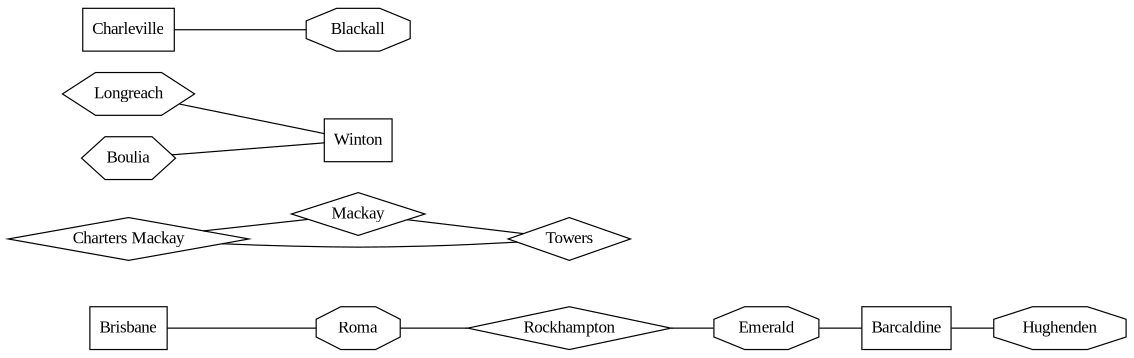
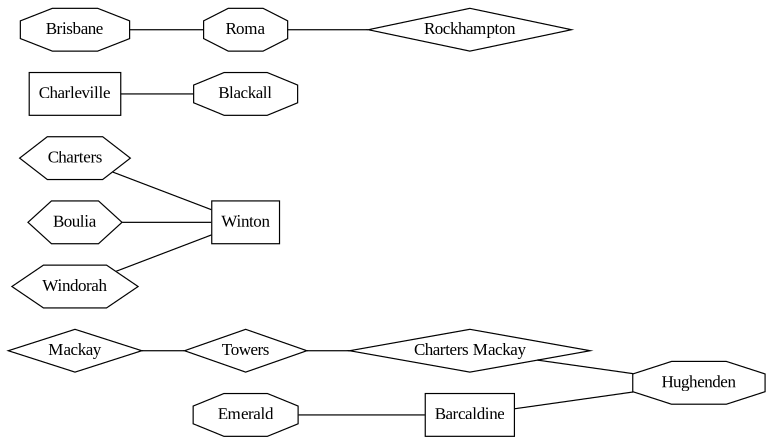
node "Longreach": label "Longreach" -> "Charters"
edge "Mackay" -- "Charters Mackay": now "Hughenden" -- "Charters Mackay"
node "Windorah": added
node "Brisbane": shape box -> octagon
edge "Rockhampton" -- "Emerald": removed
